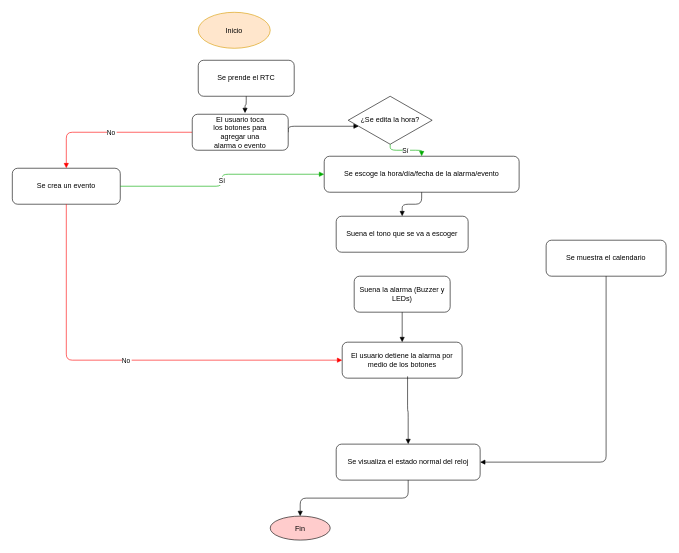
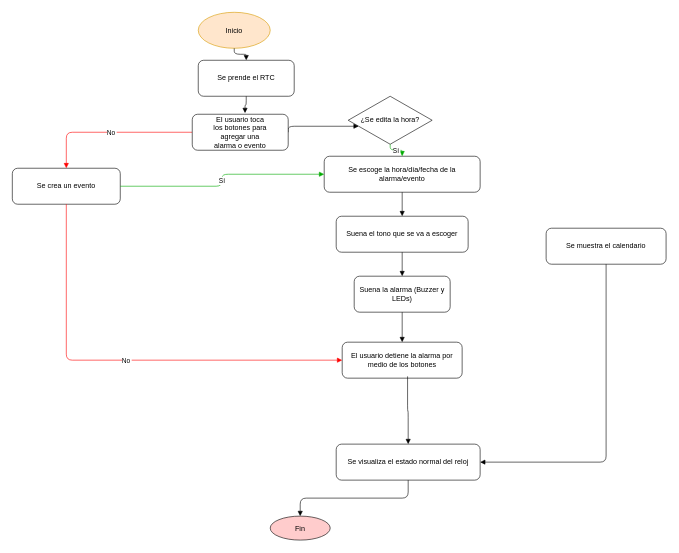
edge "Inicio" -> "Se prende el RTC": added
node "Se escoge la hora/día/fecha de la alarma/evento": size 195x36 -> 156x36
node "Se muestra el calendario": moved (606, 258) -> (606, 246)
edge "Suena el tono que se va a escoger" -> "Suena la alarma (Buzzer y LEDs)": added
